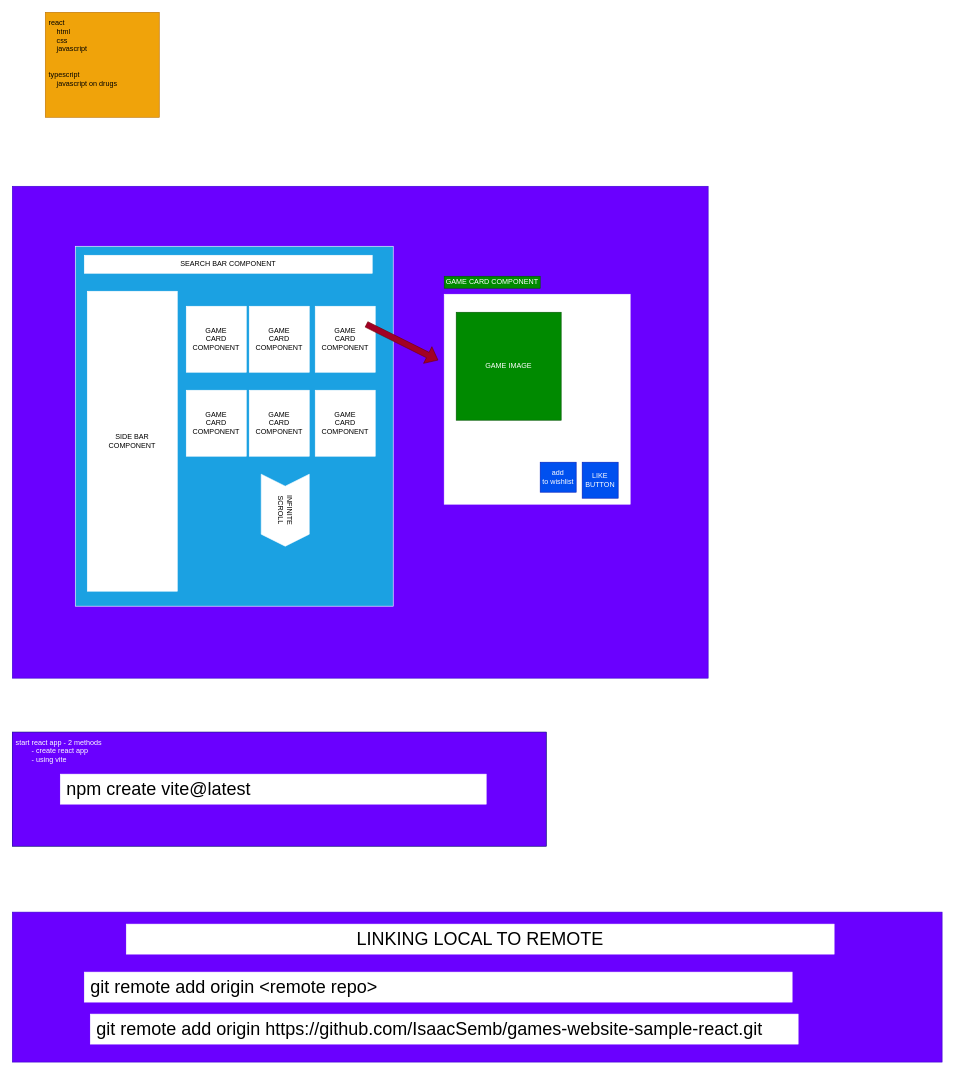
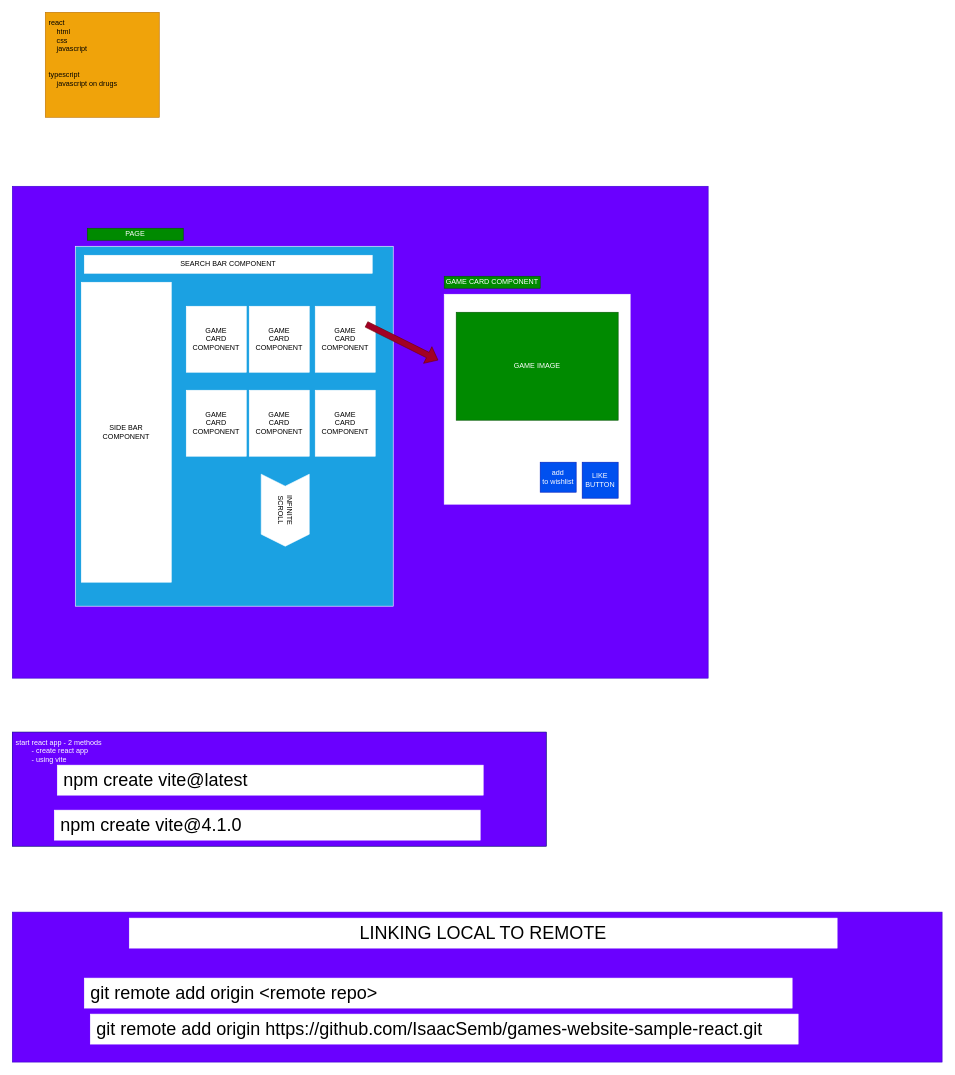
node "PAGE": added
node "GAME IMAGE": size 105x108 -> 162x108
node "SIDE BAR COMPONENT": moved (132, 441) -> (126, 432)
node "npm create vite@latest": moved (273, 789) -> (270, 780)
node "npm create vite@4.1.0": added
node "LINKING LOCAL TO REMOTE": moved (480, 939) -> (483, 933)
node "git remote add origin <remote repo>": moved (438, 987) -> (438, 993)
